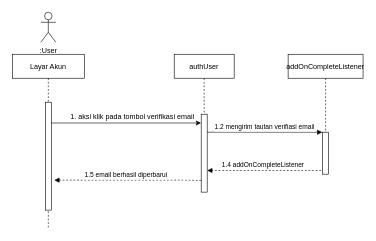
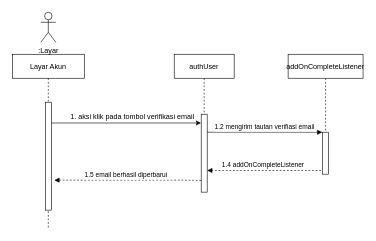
node ":User": label ":User" -> ":Layar"
